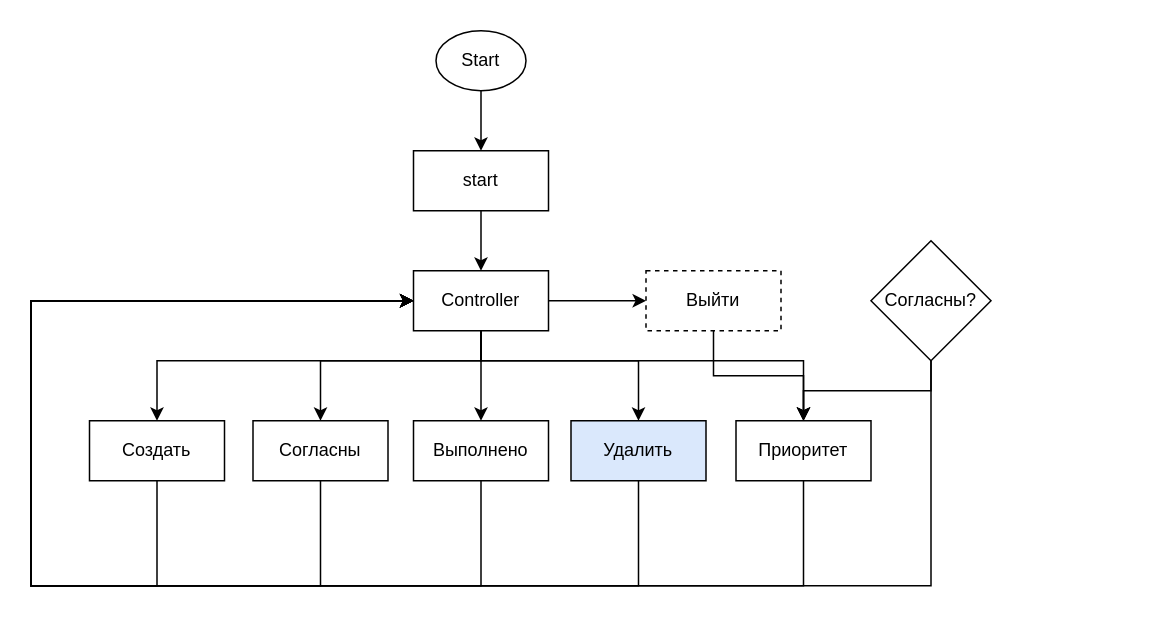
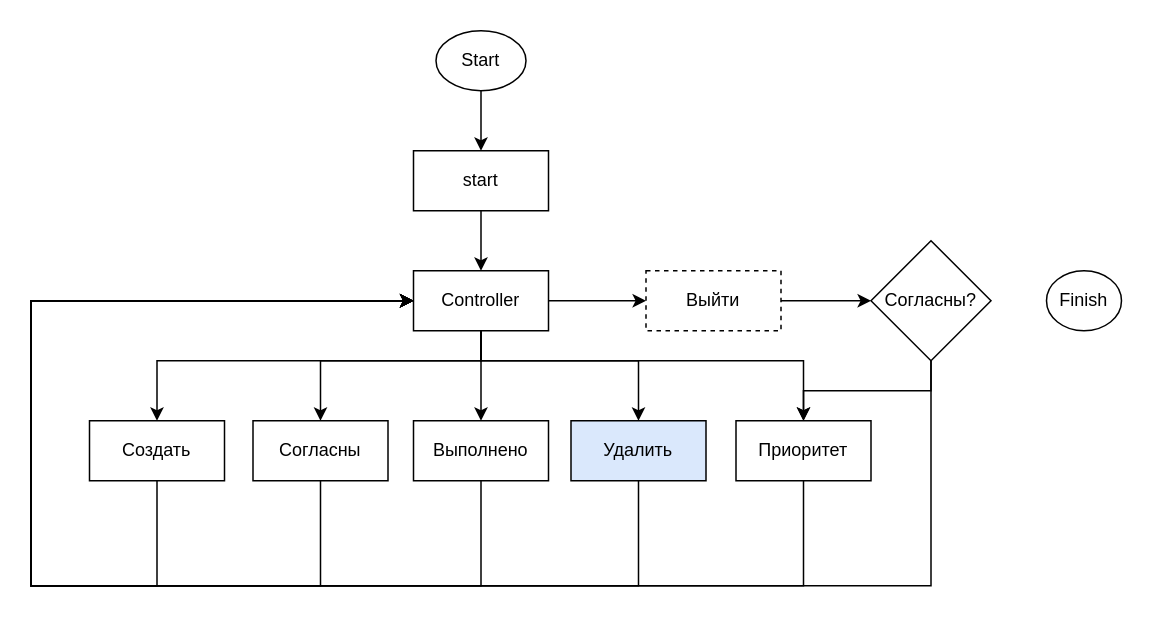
node "Finish": added
edge "Выйти" -> "Приоритет": now "Выйти" -> "Согласны?"
